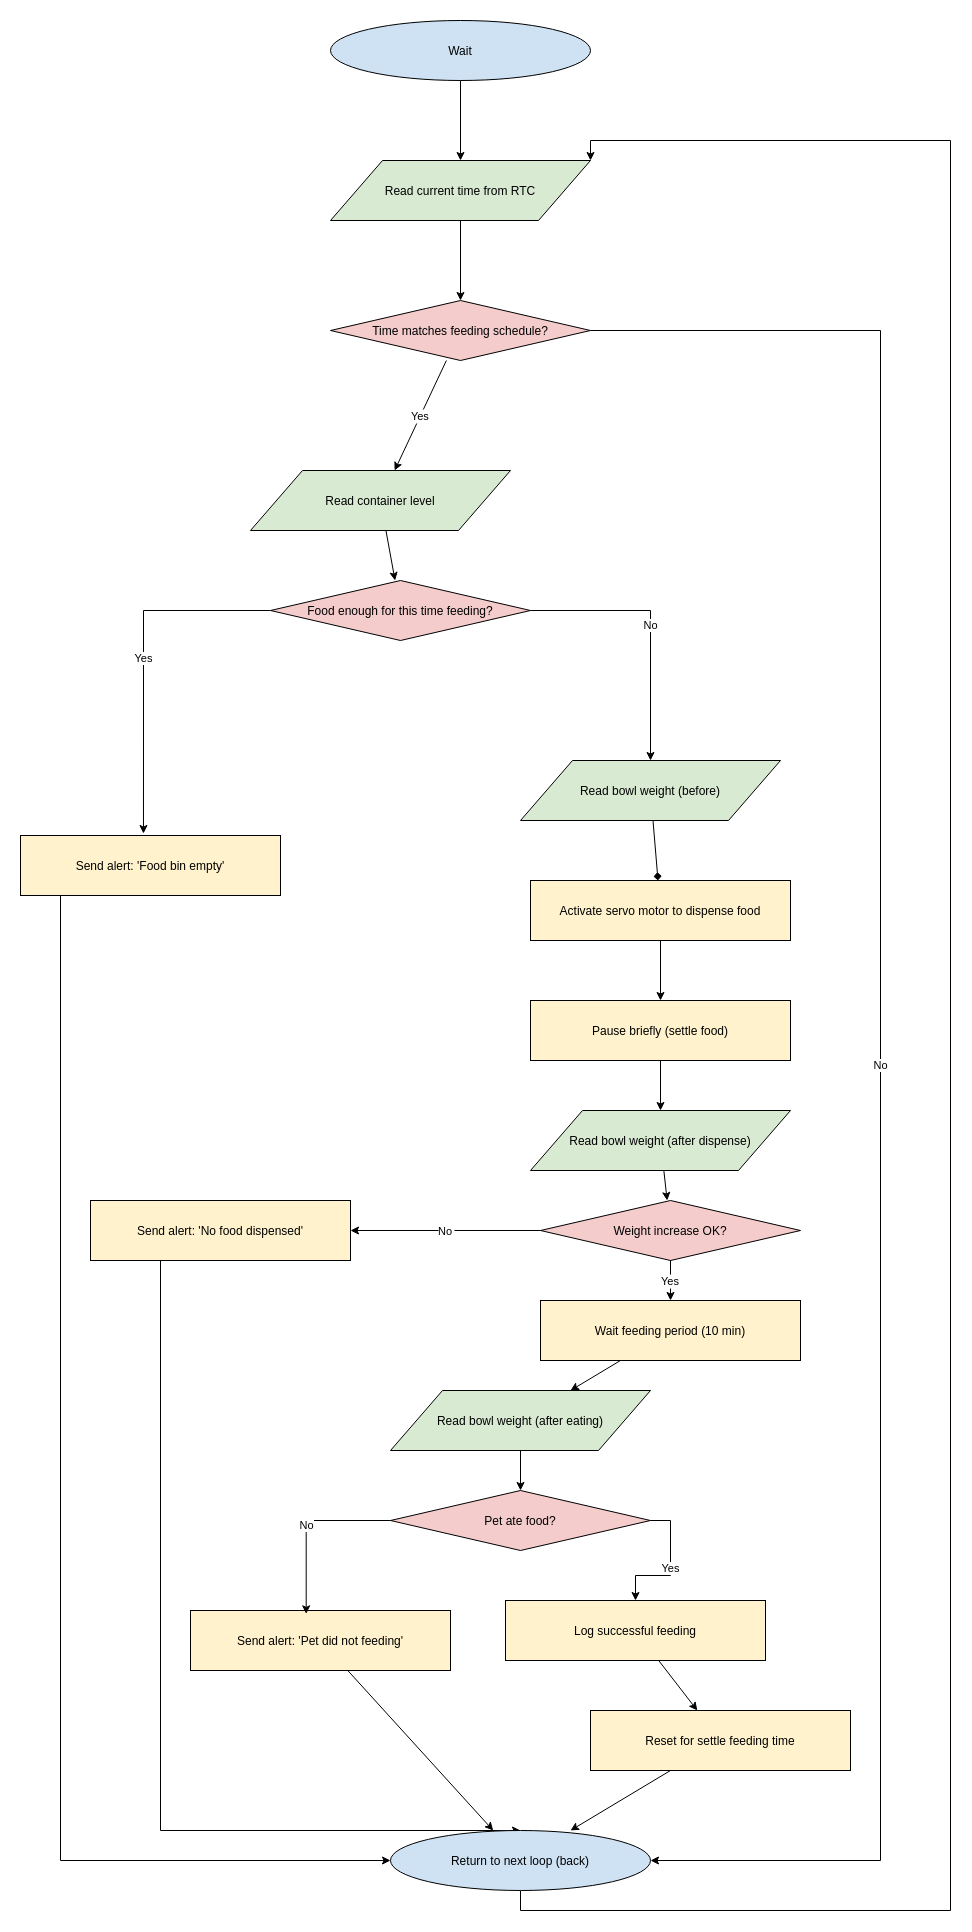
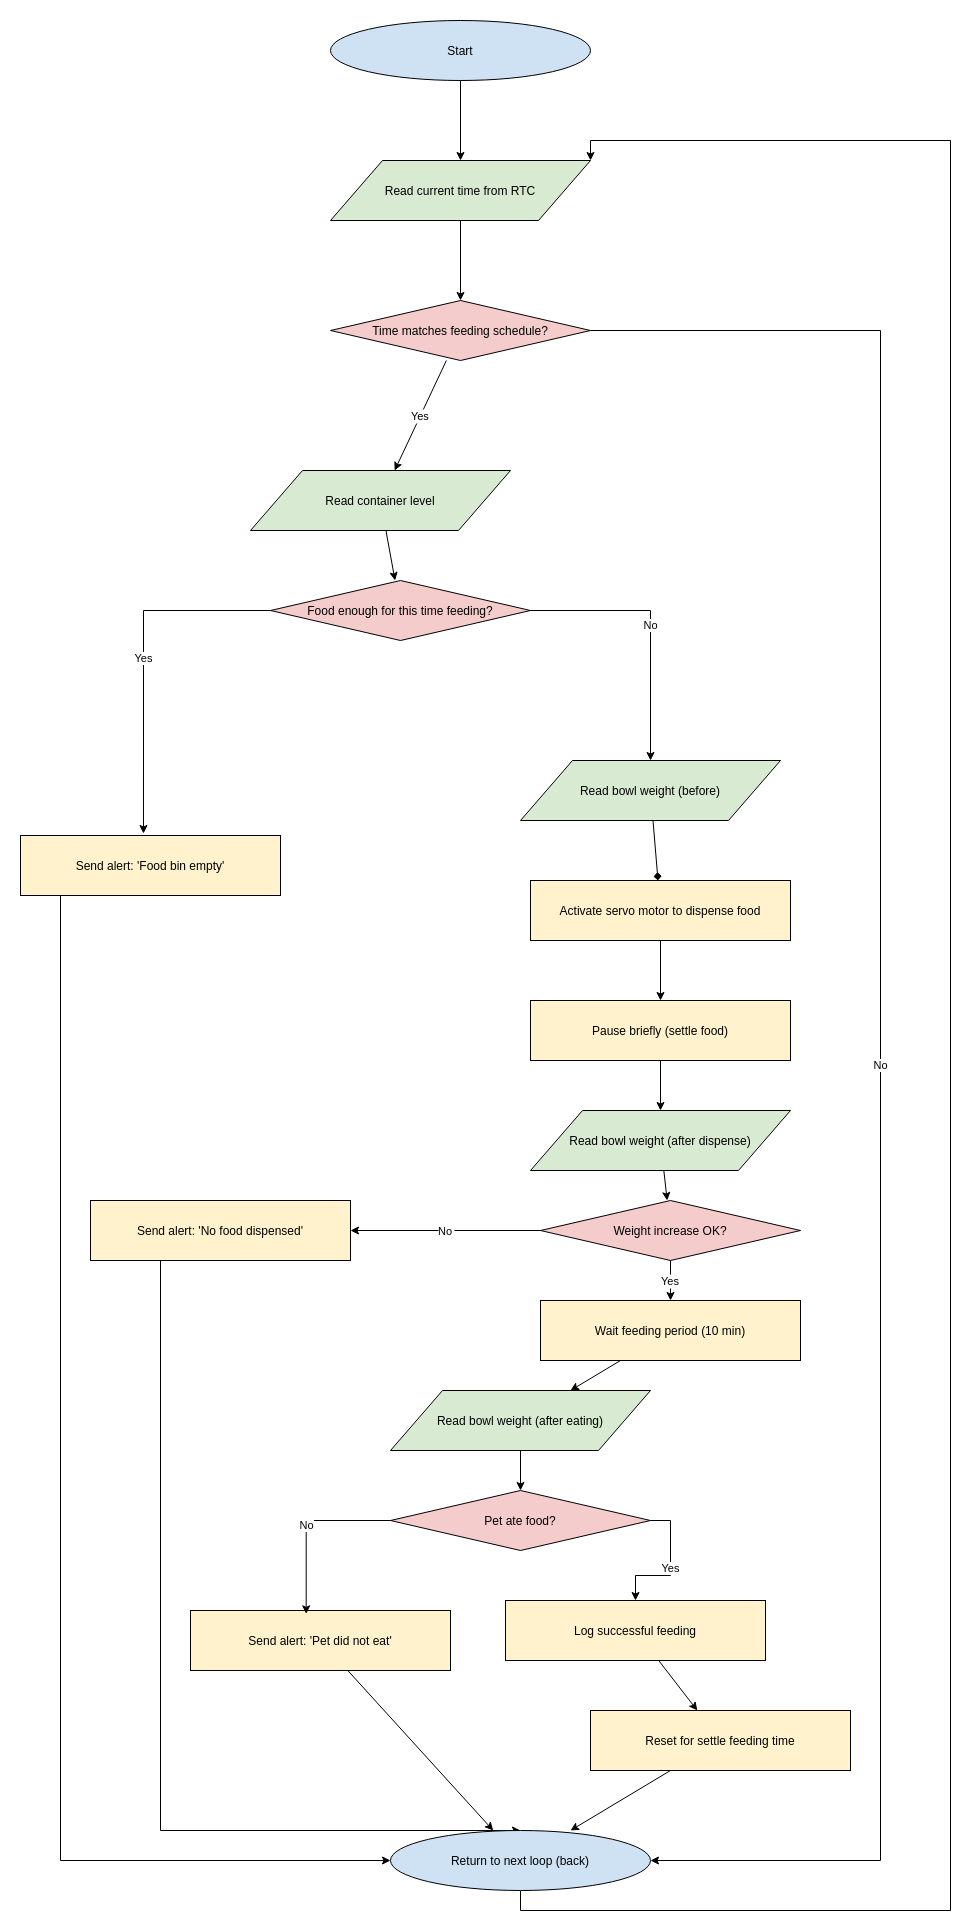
node "Wait": label "Wait" -> "Start"
node "Send alert: 'Pet did not feeding'": label "Send alert: 'Pet did not feeding'" -> "Send alert: 'Pet did not eat'"
